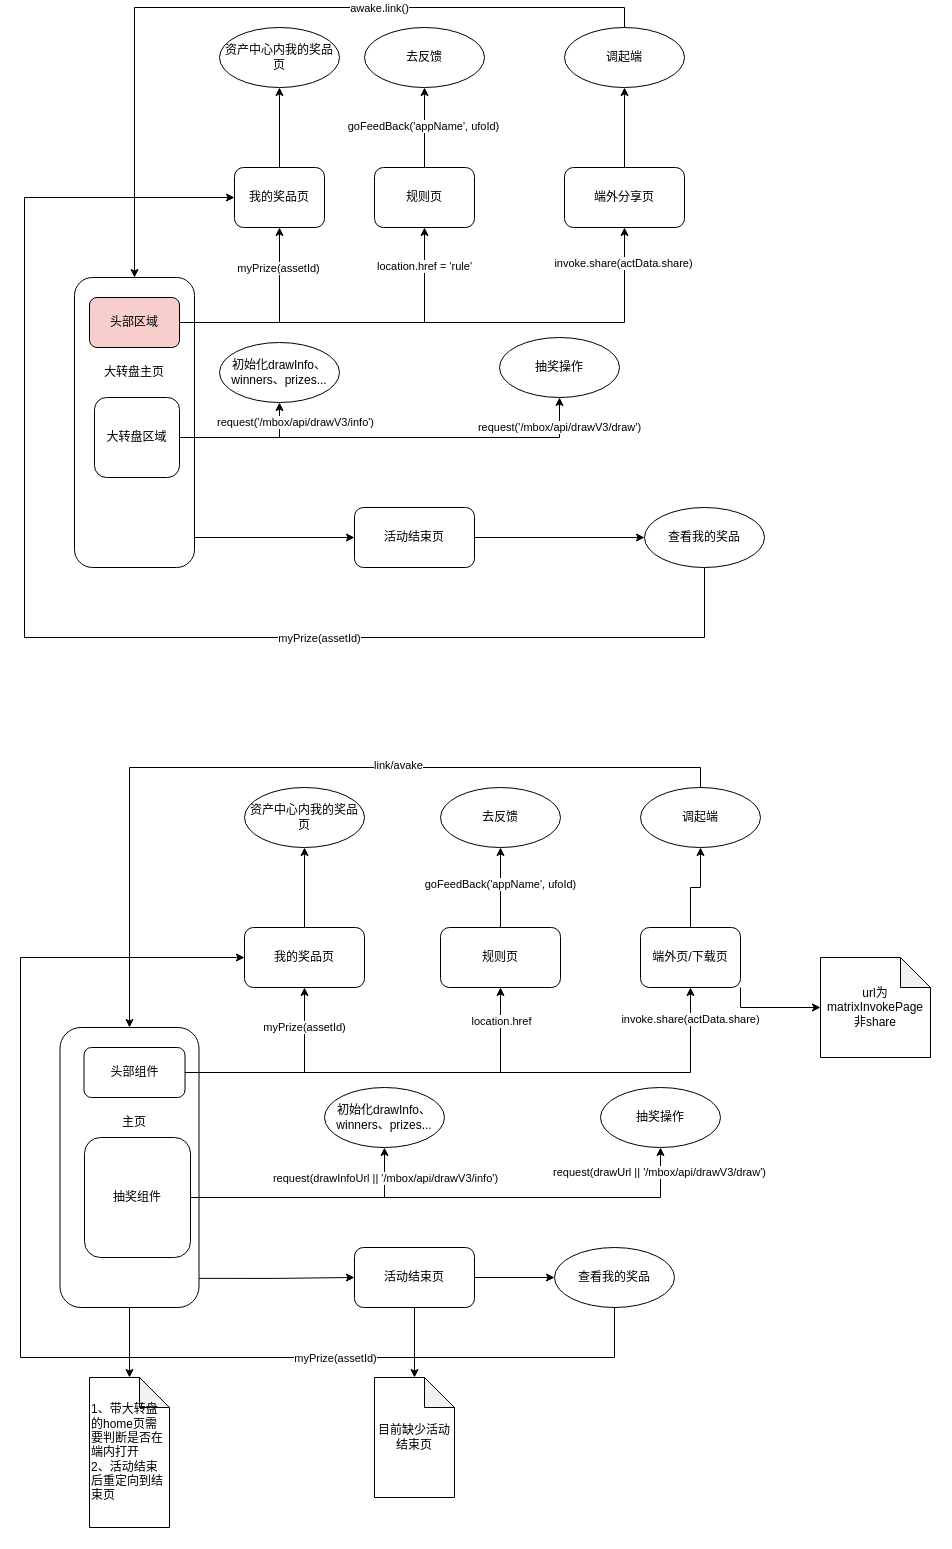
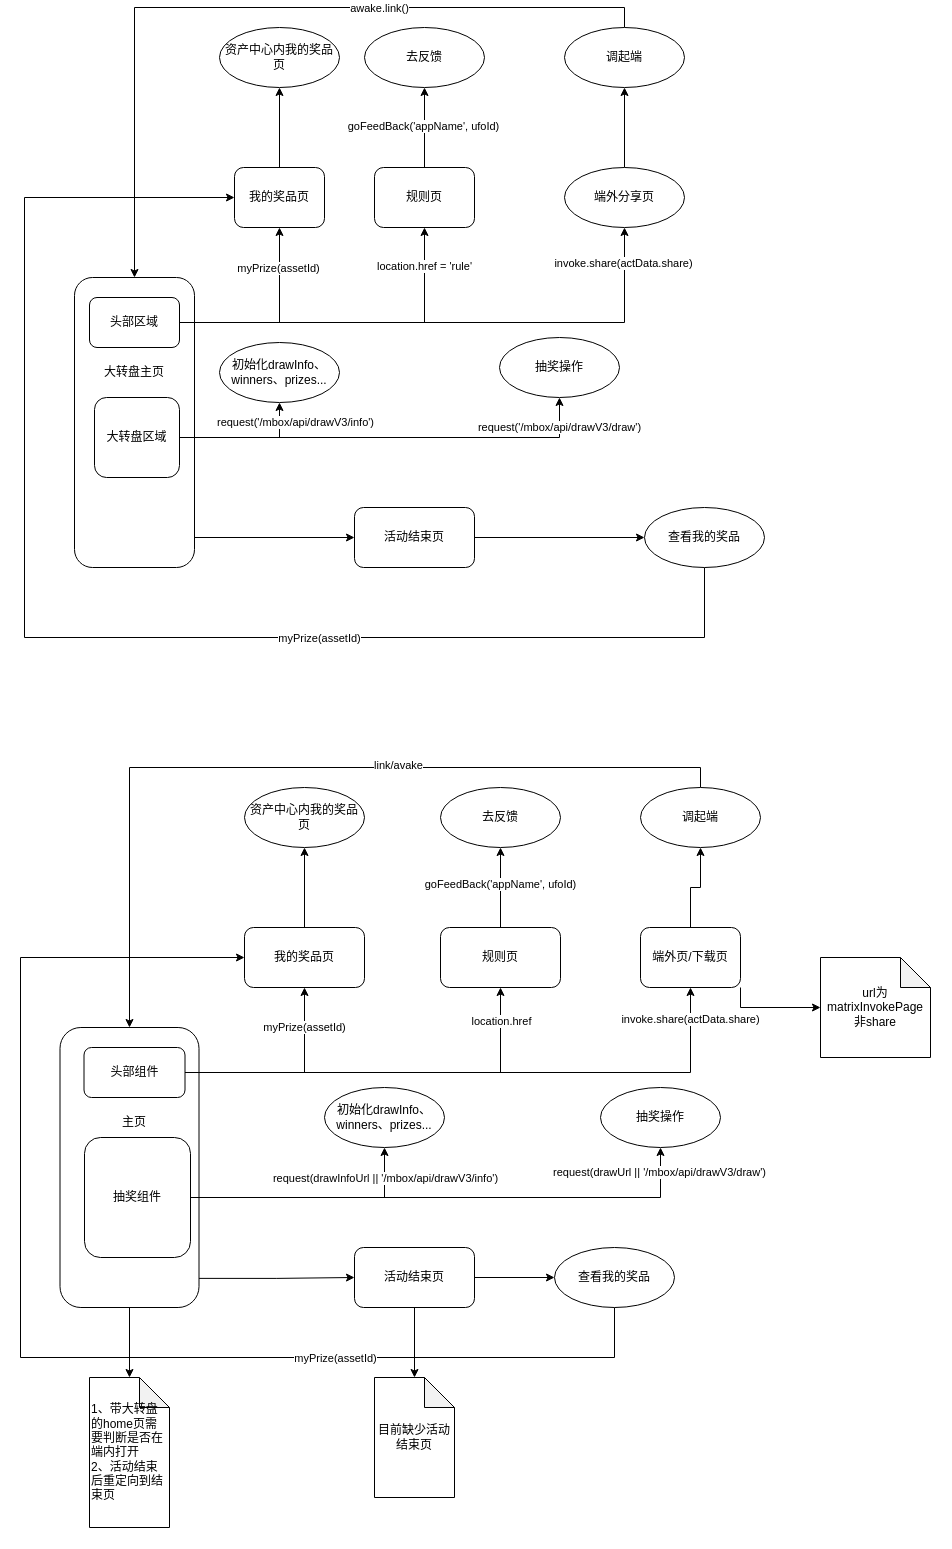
node "端外分享页": shape rounded rectangle -> ellipse
node "头部区域": fillcolor #f8cecc -> #ffffff
